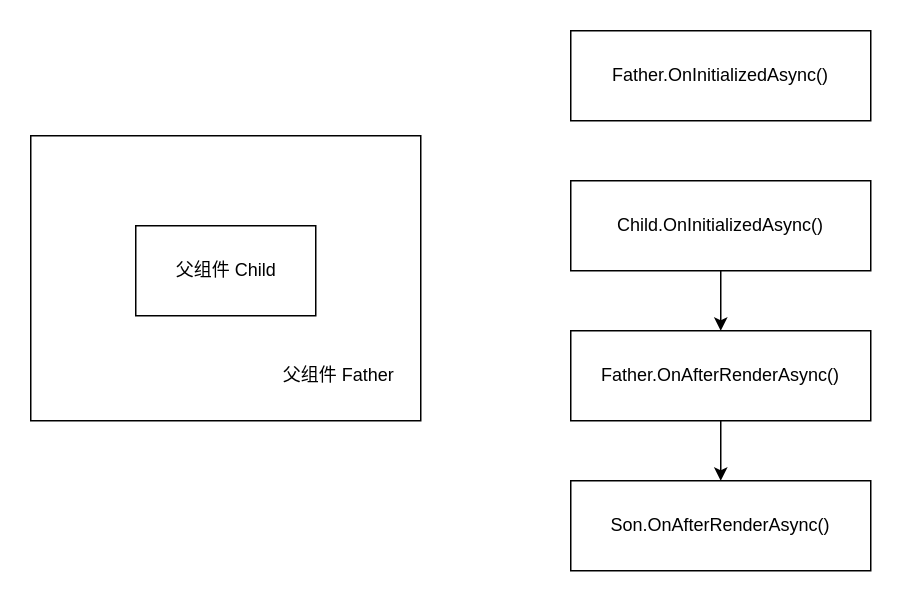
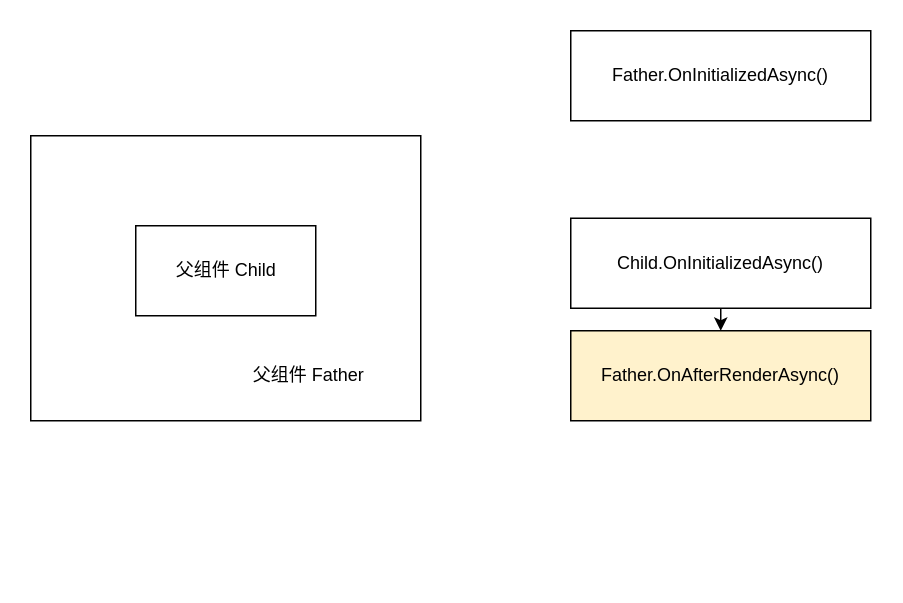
node "Child.OnInitializedAsync()": moved (721, 226) -> (721, 263)
node "父组件 Father": moved (338, 376) -> (308, 376)
node "Father.OnAfterRenderAsync()": fillcolor #ffffff -> #fff2cc
edge "Father.OnAfterRenderAsync()" -> "Son.OnAfterRenderAsync()": removed
node "Son.OnAfterRenderAsync()": removed
